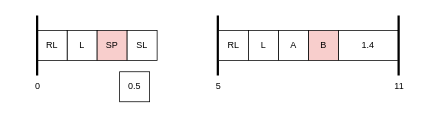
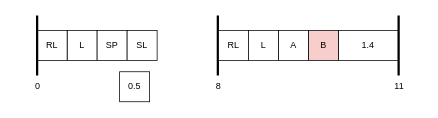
node "SP": fillcolor #f8cecc -> #ffffff
node "5": label "5" -> "8"
